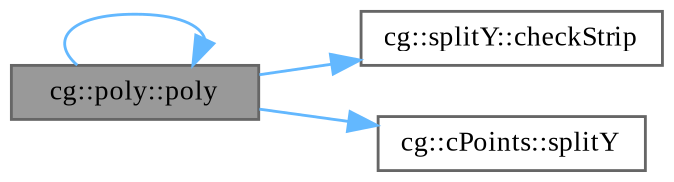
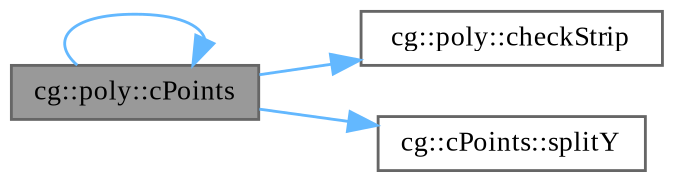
node "cg::splitY::checkStrip": label "cg::splitY::checkStrip" -> "cg::poly::checkStrip"
node "cg::poly::poly": label "cg::poly::poly" -> "cg::poly::cPoints"
